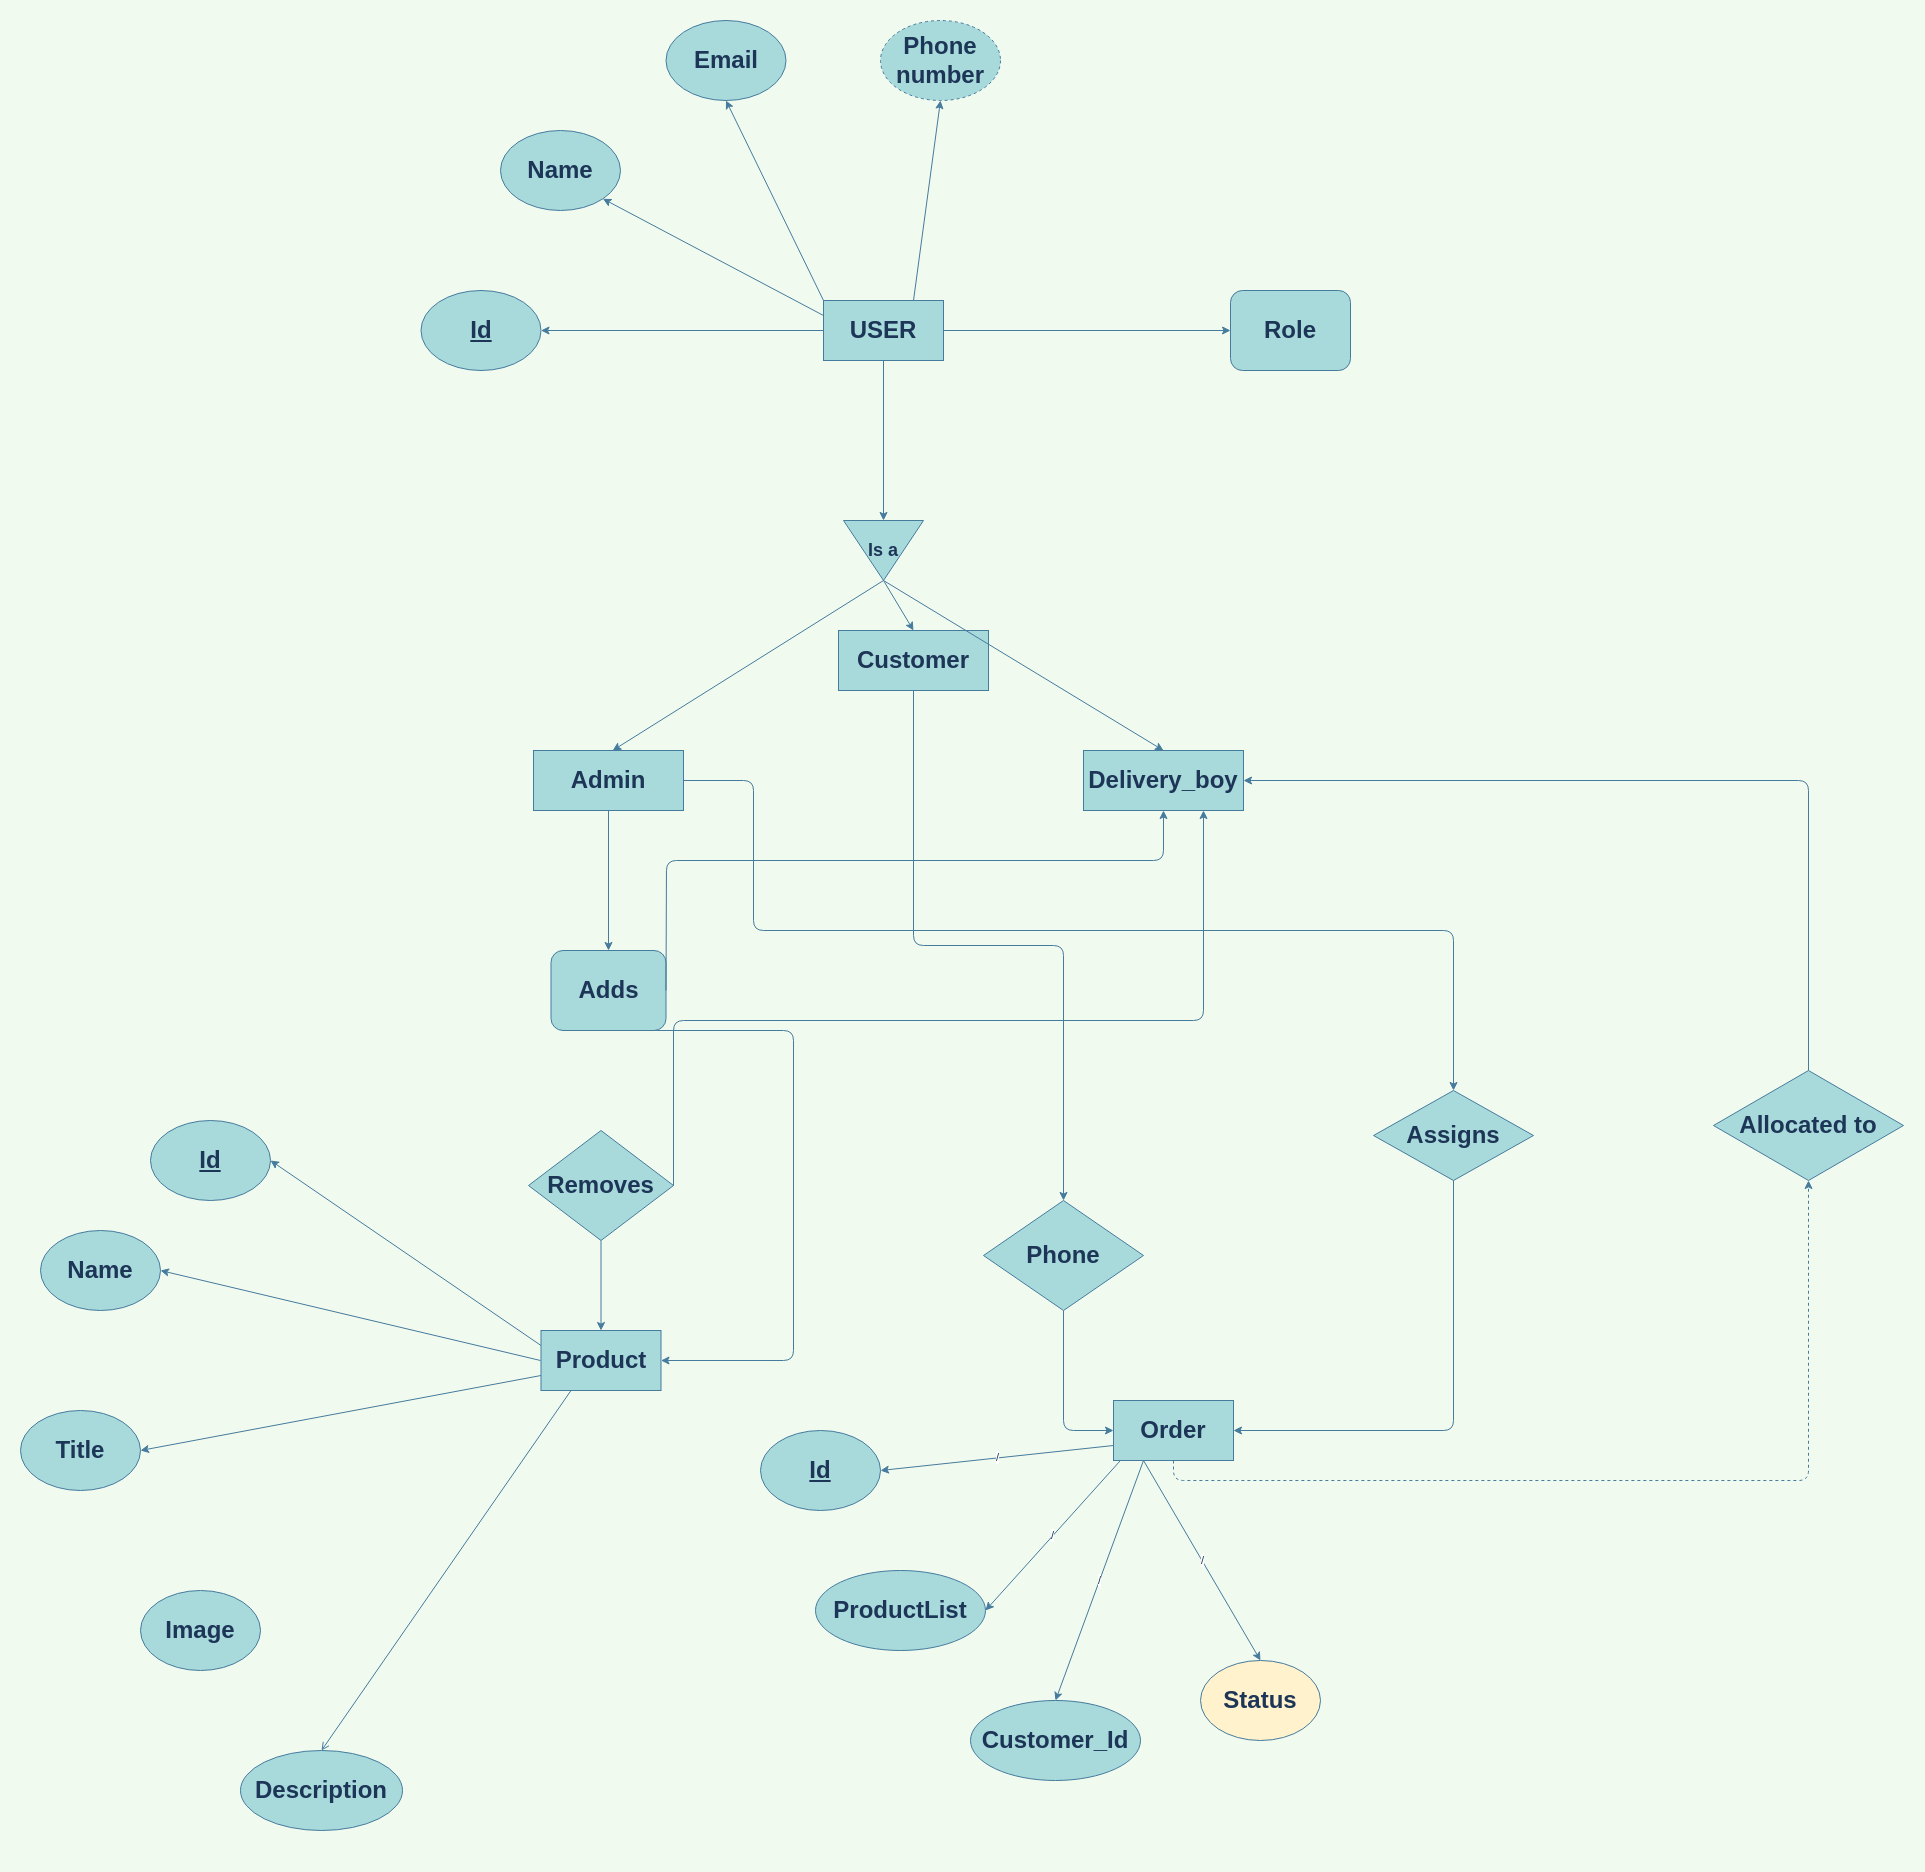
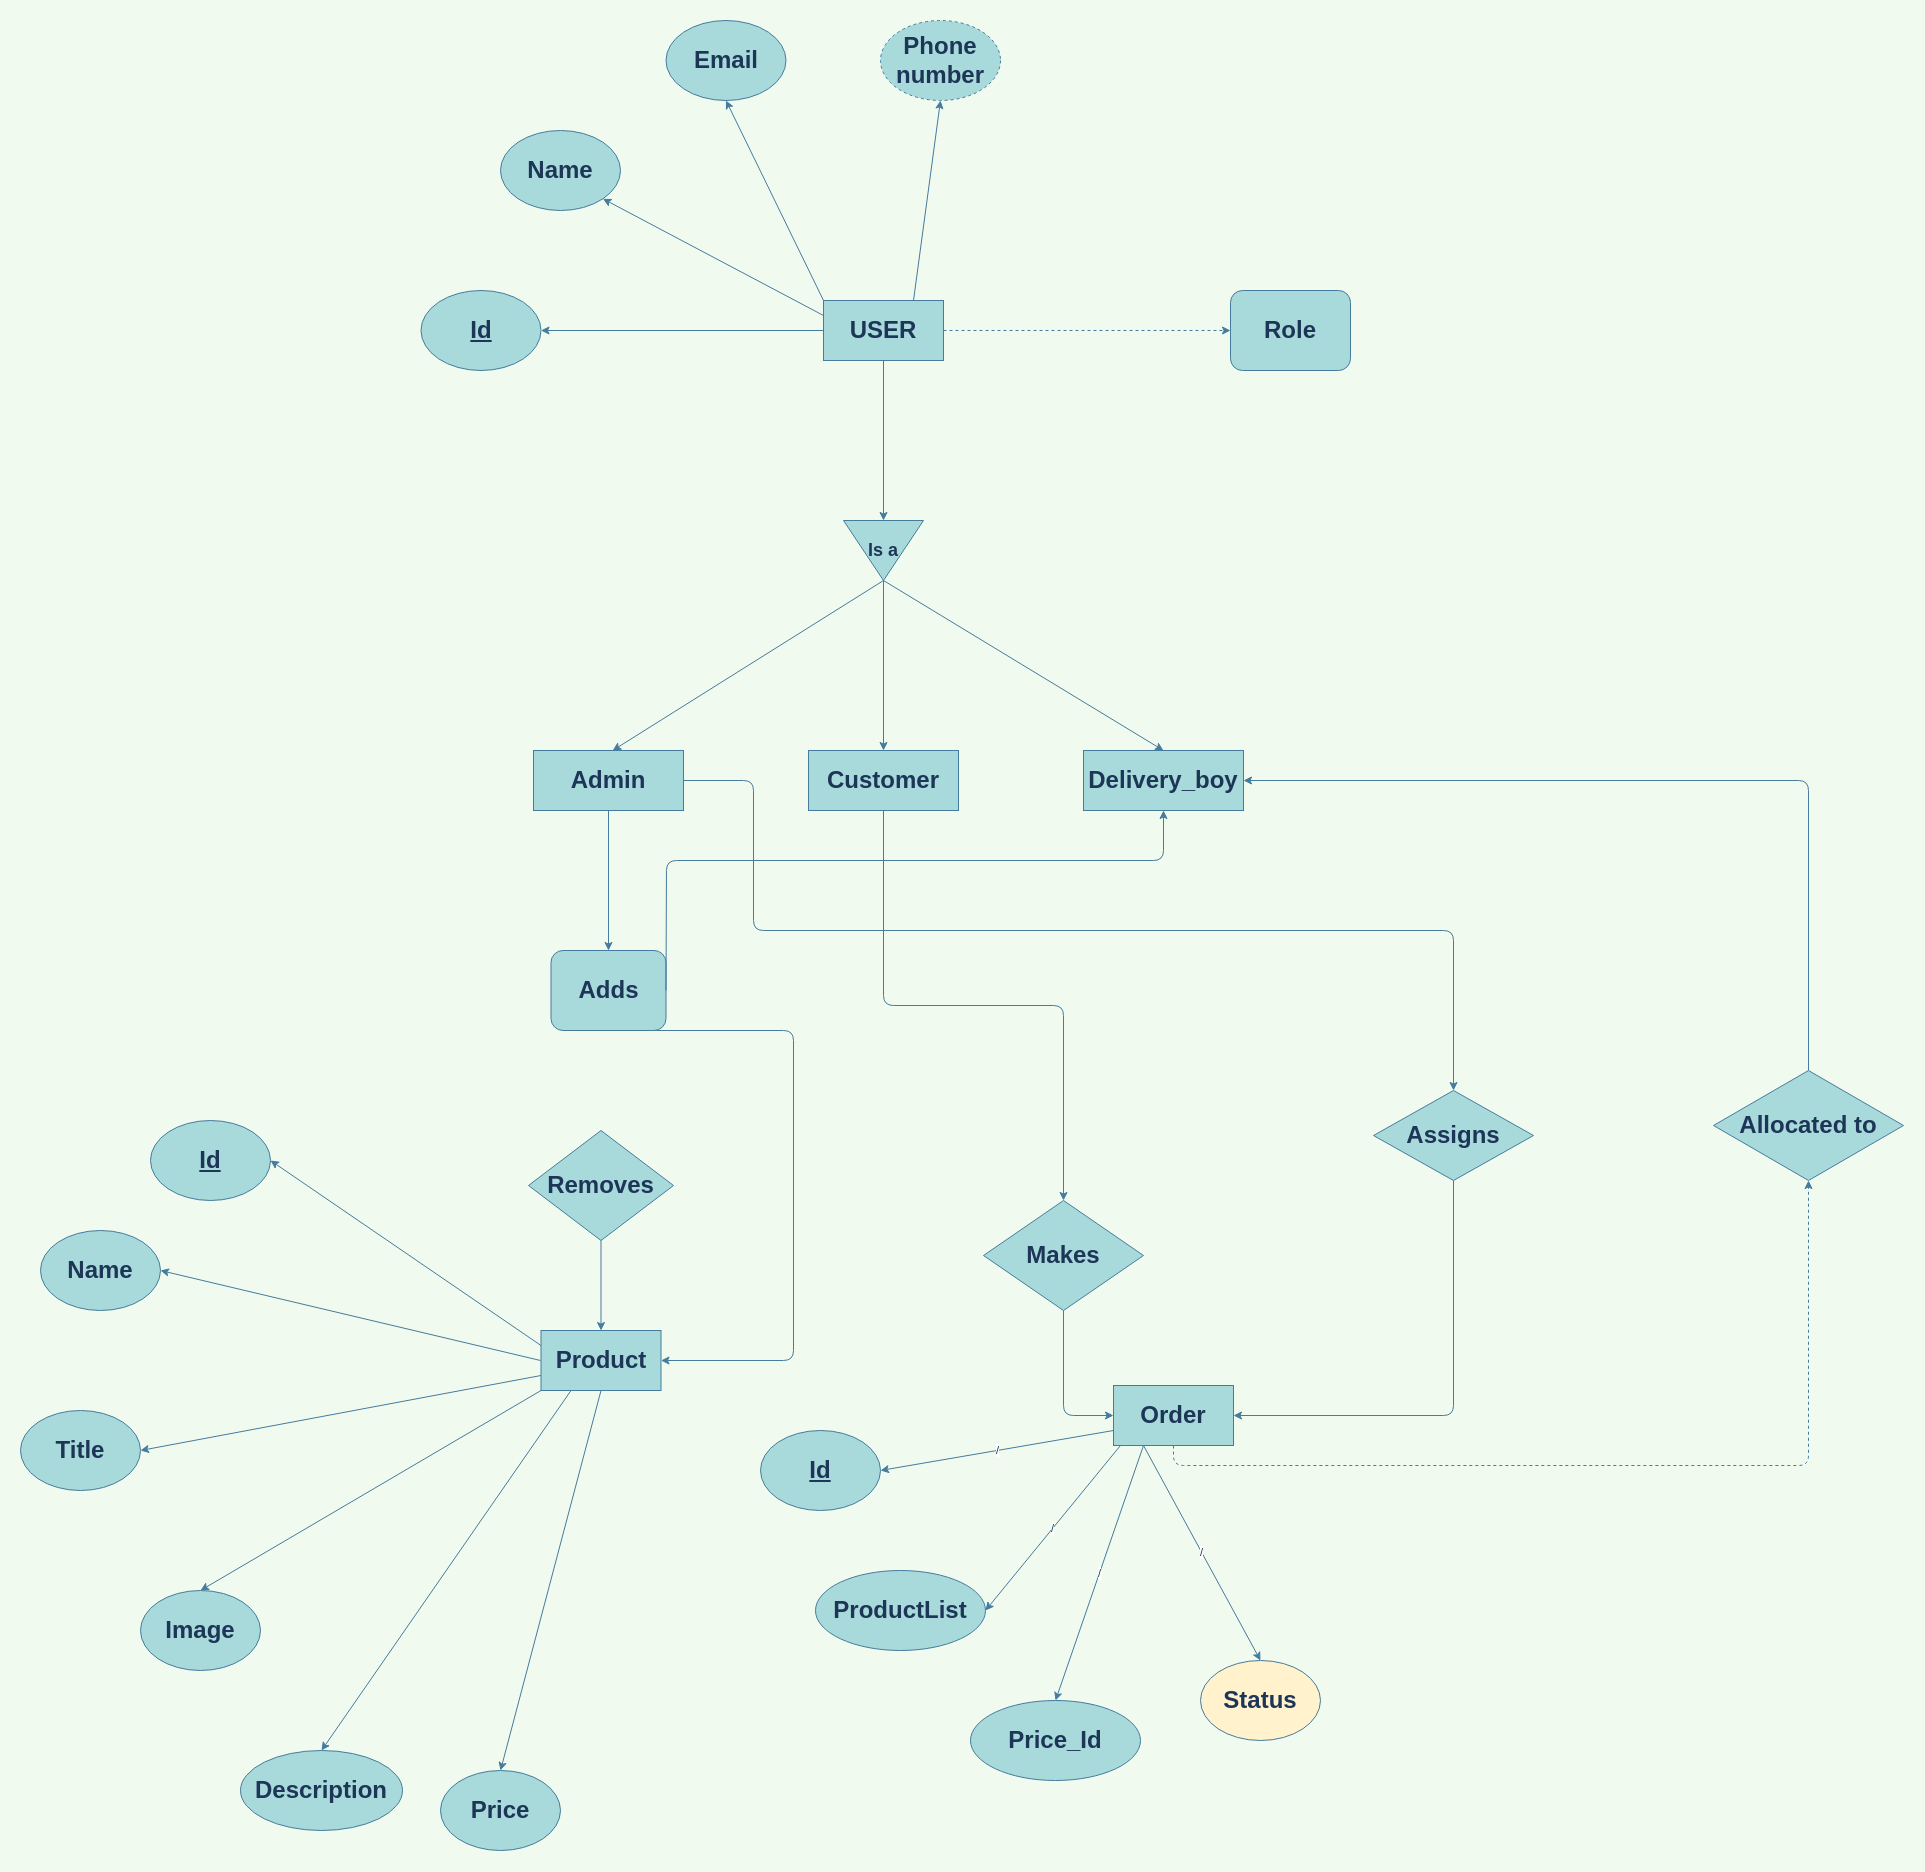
edge "USER" -> "Role": style solid -> dashed
node "Customer": moved (914, 661) -> (884, 781)
edge "Removes" -> "Delivery_boy": removed
node "Phone": label "Phone" -> "Makes"
node "Order": moved (1174, 1431) -> (1174, 1416)
edge "Product" -> "Image": added
edge "Product" -> "Price": added
node "Customer_Id": label "Customer_Id" -> "Price_Id"
edge "Product" -> "Description": arrowhead open -> classic
node "Price": added
